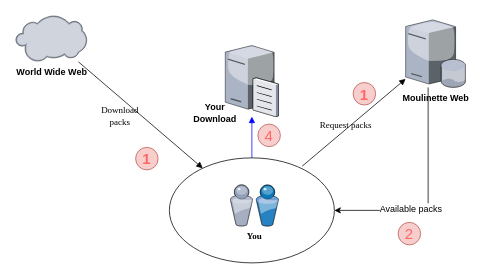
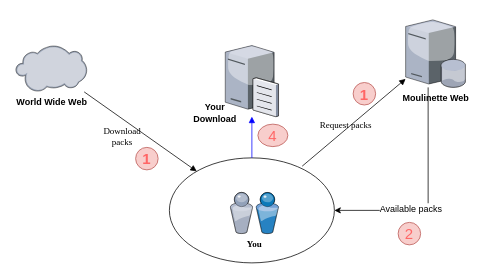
node "World Wide Web": moved (51, 39) -> (51, 69)
node "4": size 23x23 -> 30x23
node "You": moved (254, 206) -> (254, 213)
